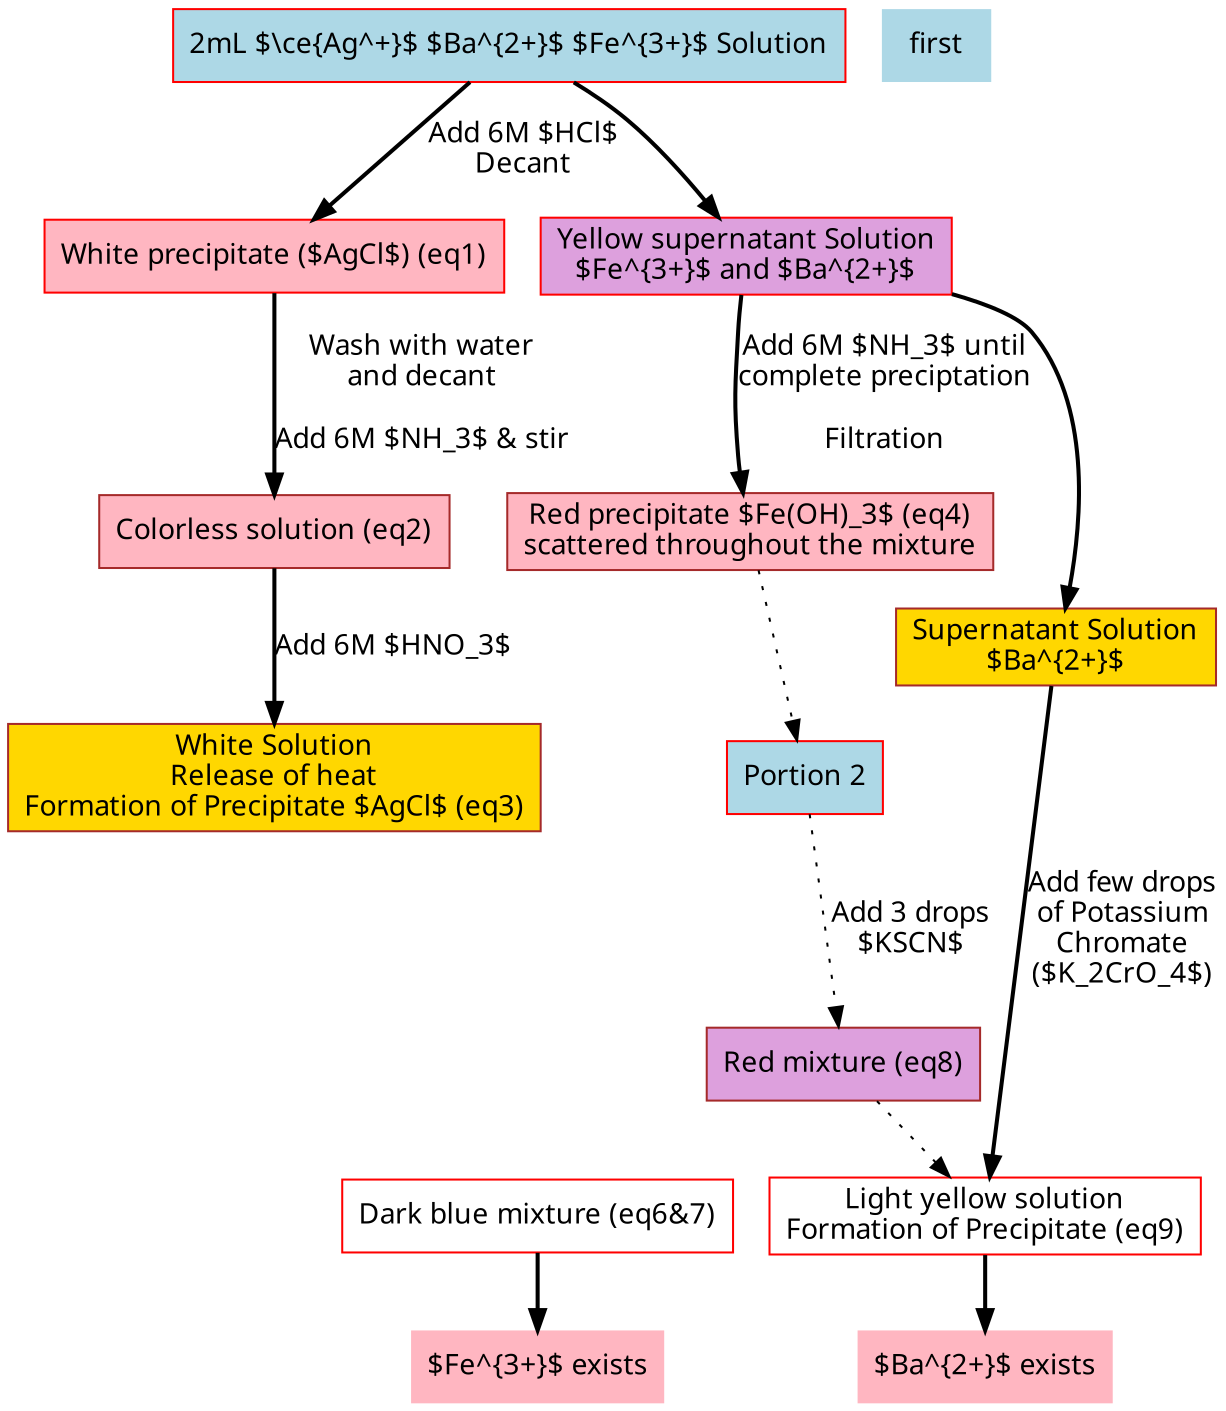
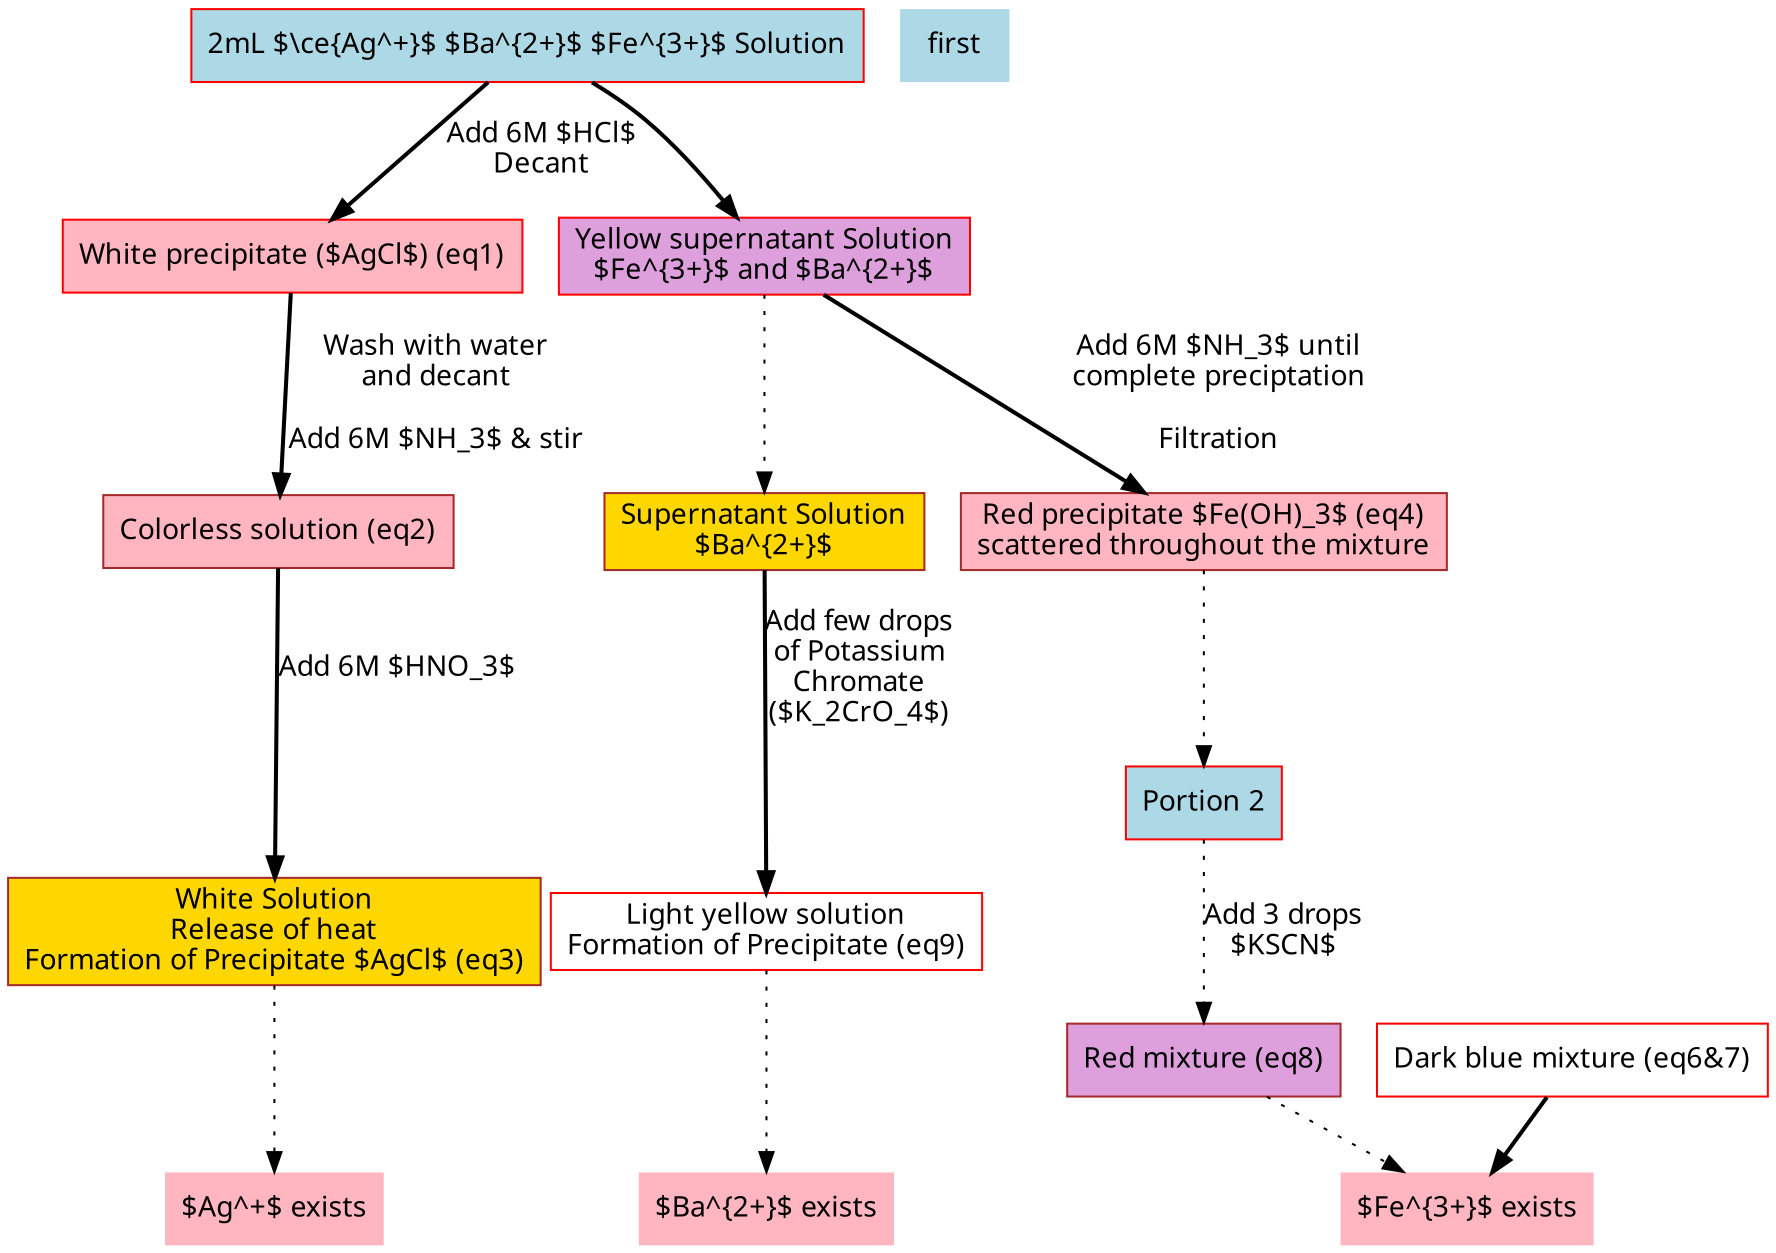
edge "Yellow supernatant Solution $Fe^{3+}$ and $Ba^{2+}$" -> "Supernatant Solution $Ba^{2+}$": style bold -> dotted
edge "Red mixture (eq8)" -> "Light yellow solution Formation of Precipitate (eq9)": now "Red mixture (eq8)" -> "$Fe^{3+}$ exists"
node "$Ag^+$ exists": added
edge "Light yellow solution Formation of Precipitate (eq9)" -> "$Ba^{2+}$ exists": style bold -> dotted
